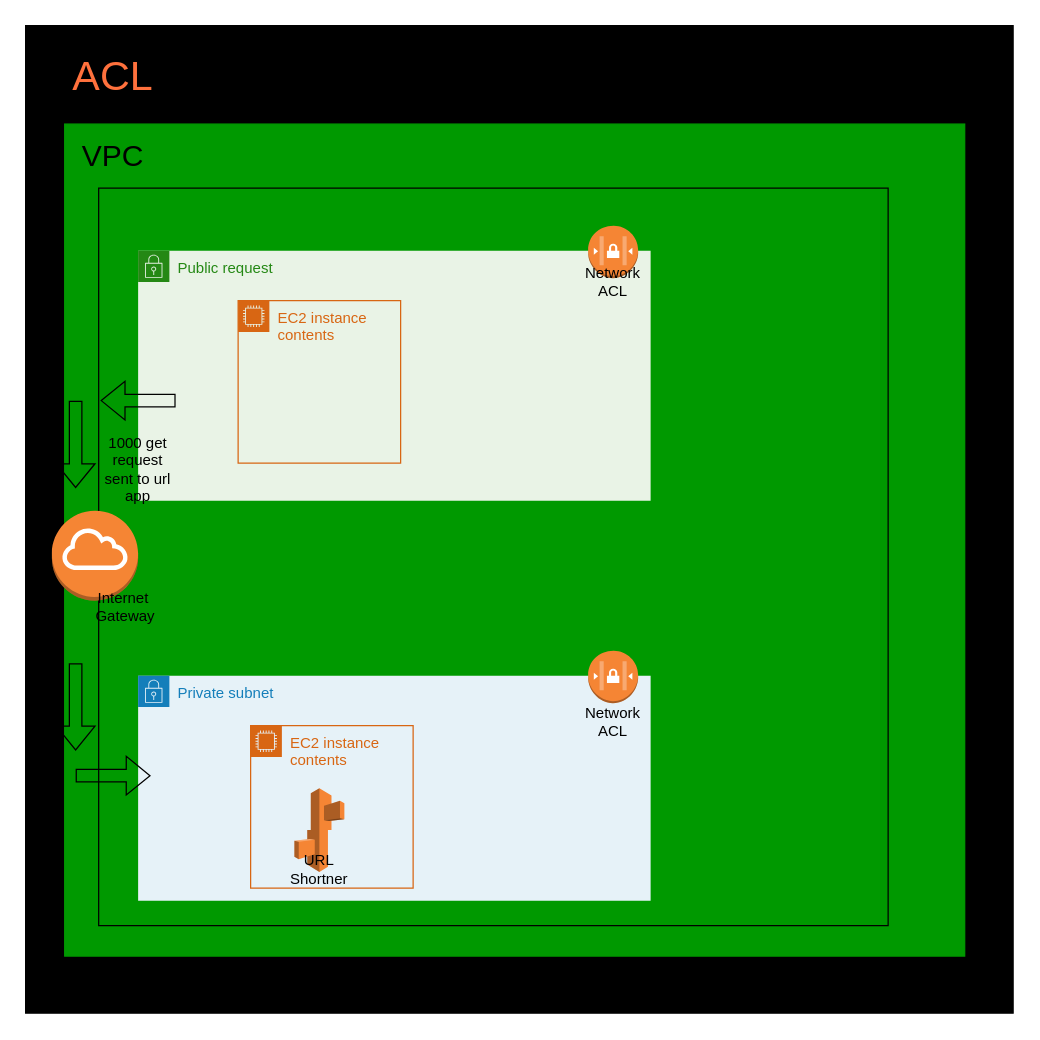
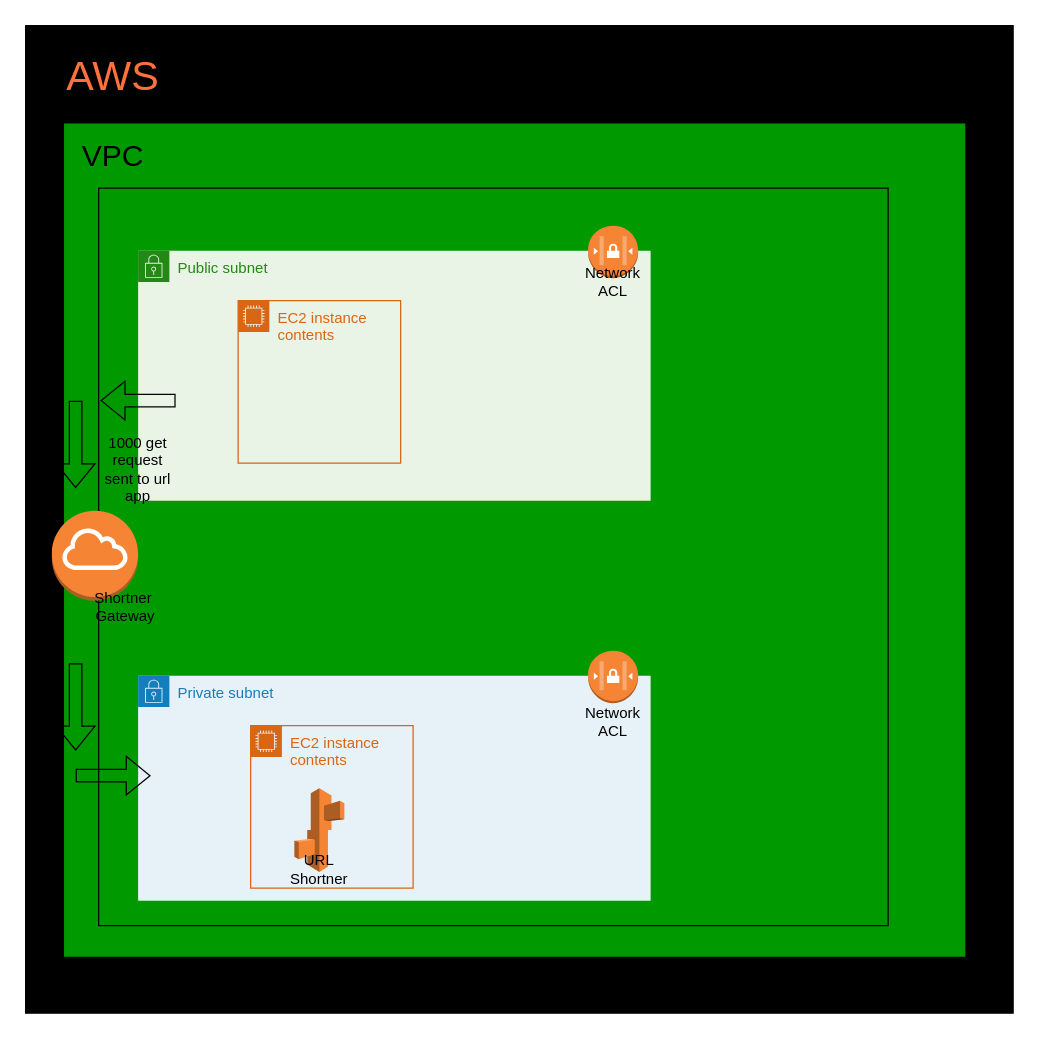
node "ACL": label "ACL" -> "AWS"
node "Public request": label "Public request" -> "Public subnet"
node "Internet Gateway": label "Internet Gateway" -> "Shortner Gateway"
